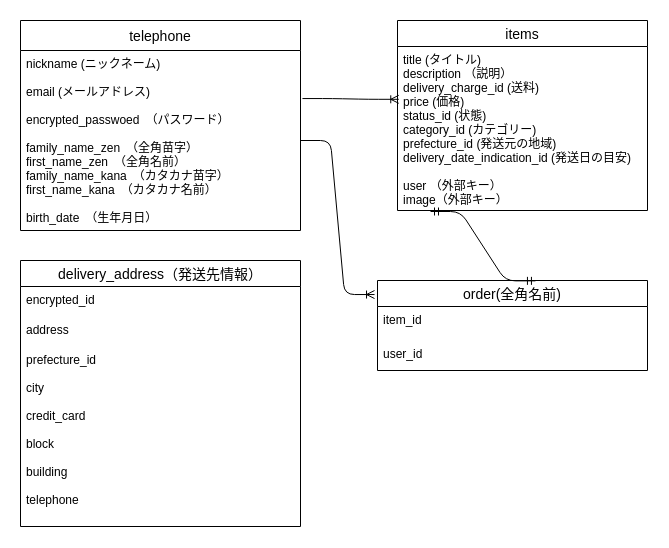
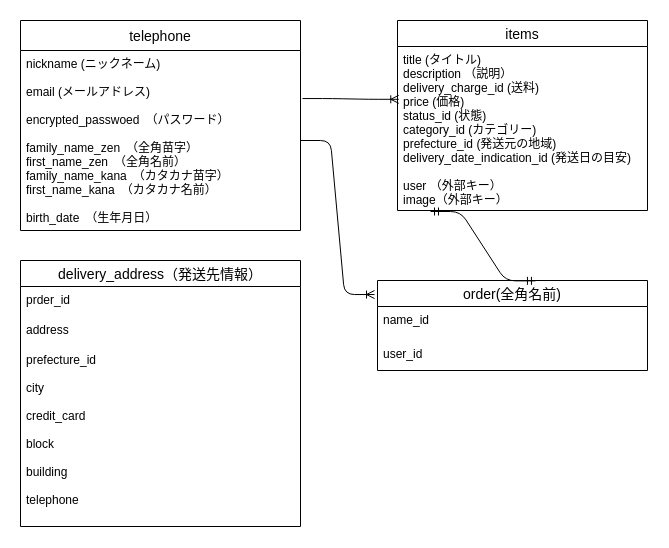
node "encrypted_id": label "encrypted_id" -> "prder_id"
node "item_id": label "item_id" -> "name_id"
